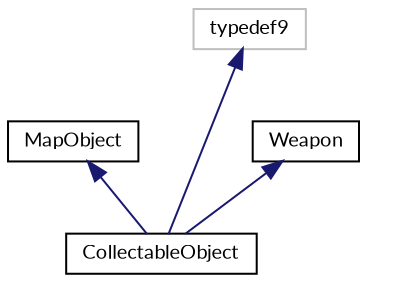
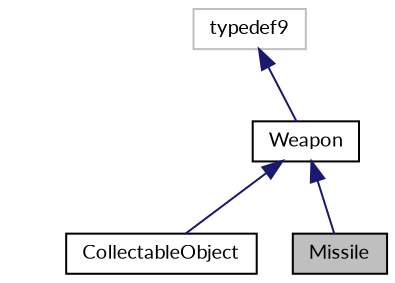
node "MapObject": removed
edge "CollectableObject" -> "typedef9": now "Weapon" -> "typedef9"
node "Missile": added
